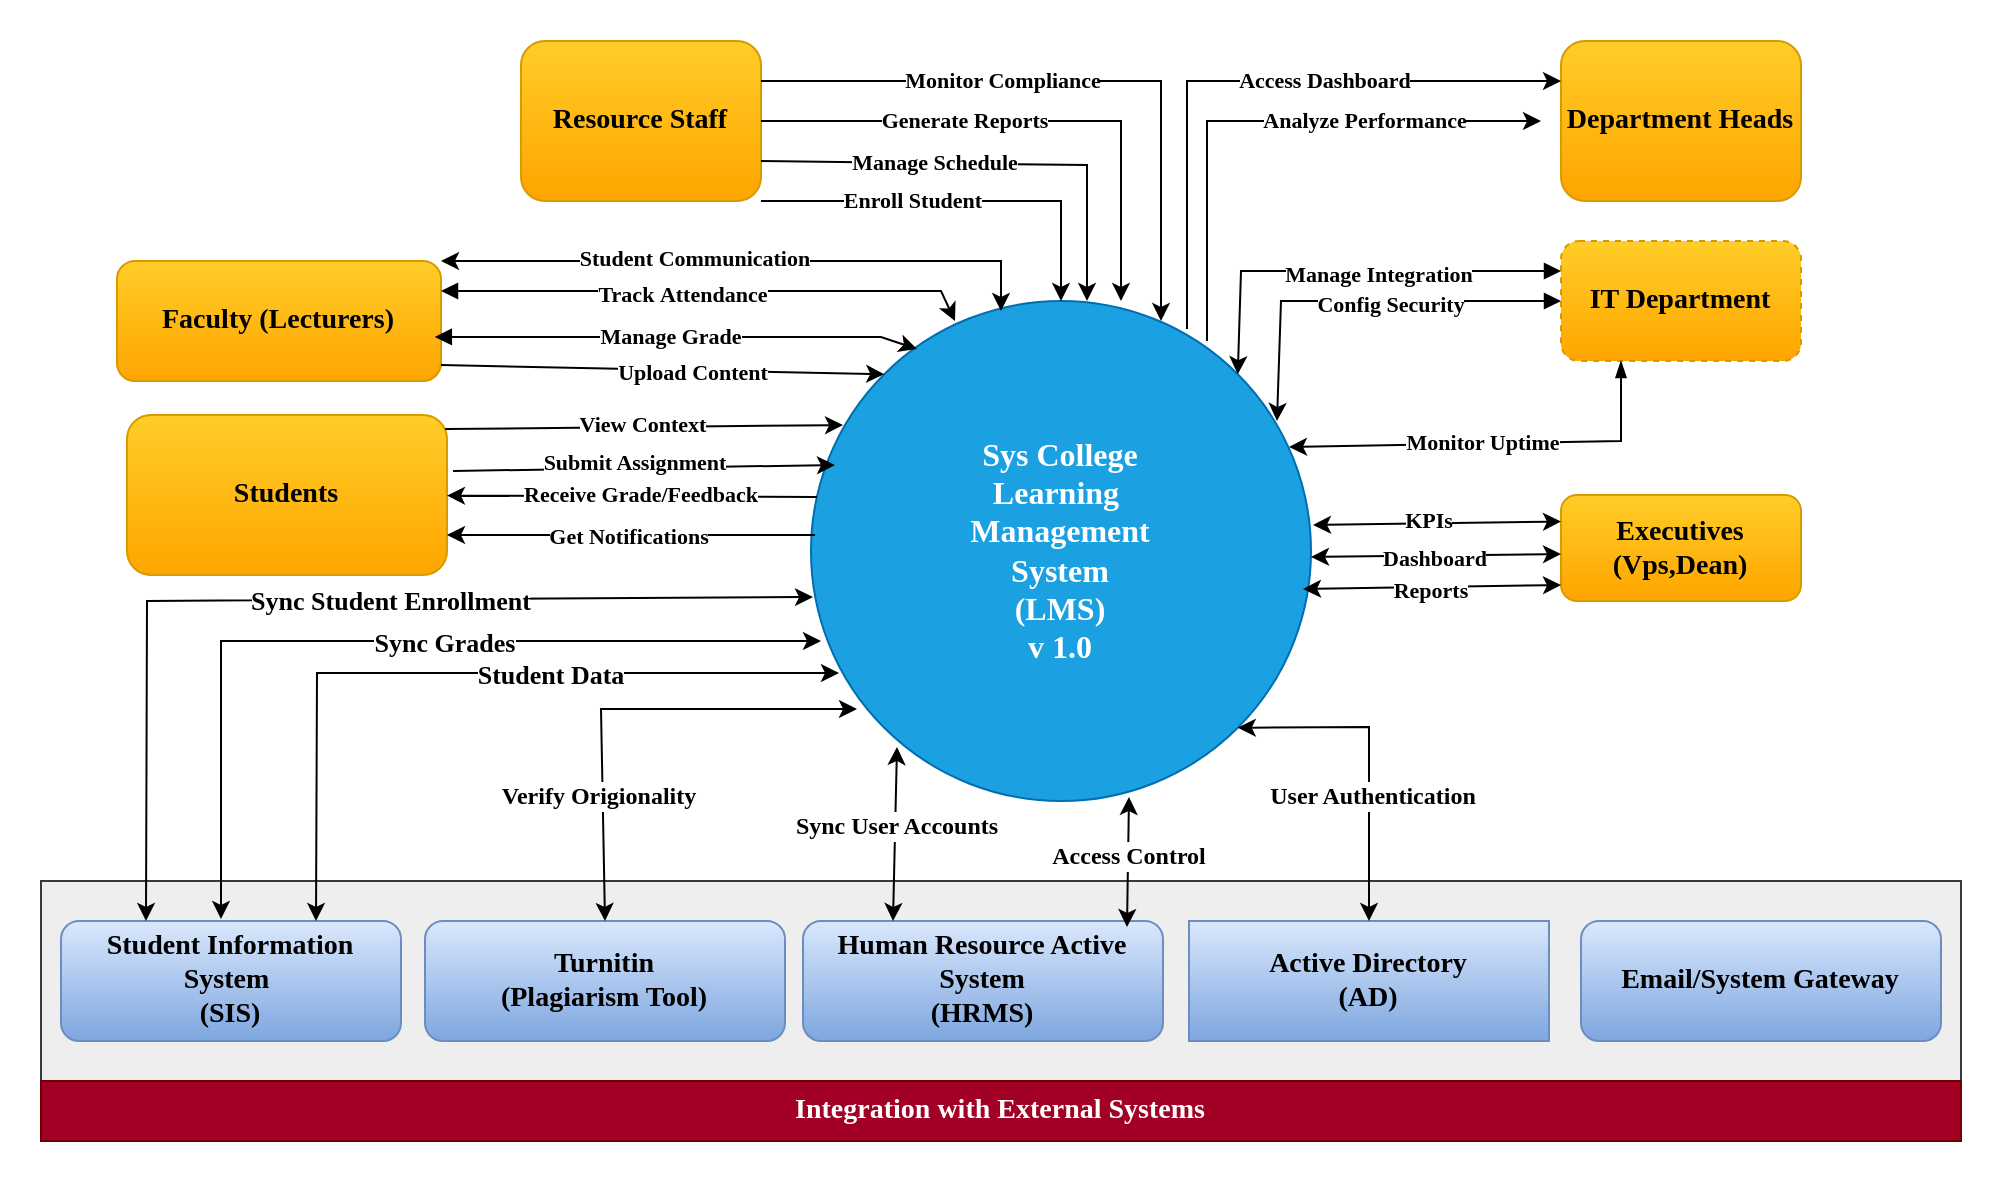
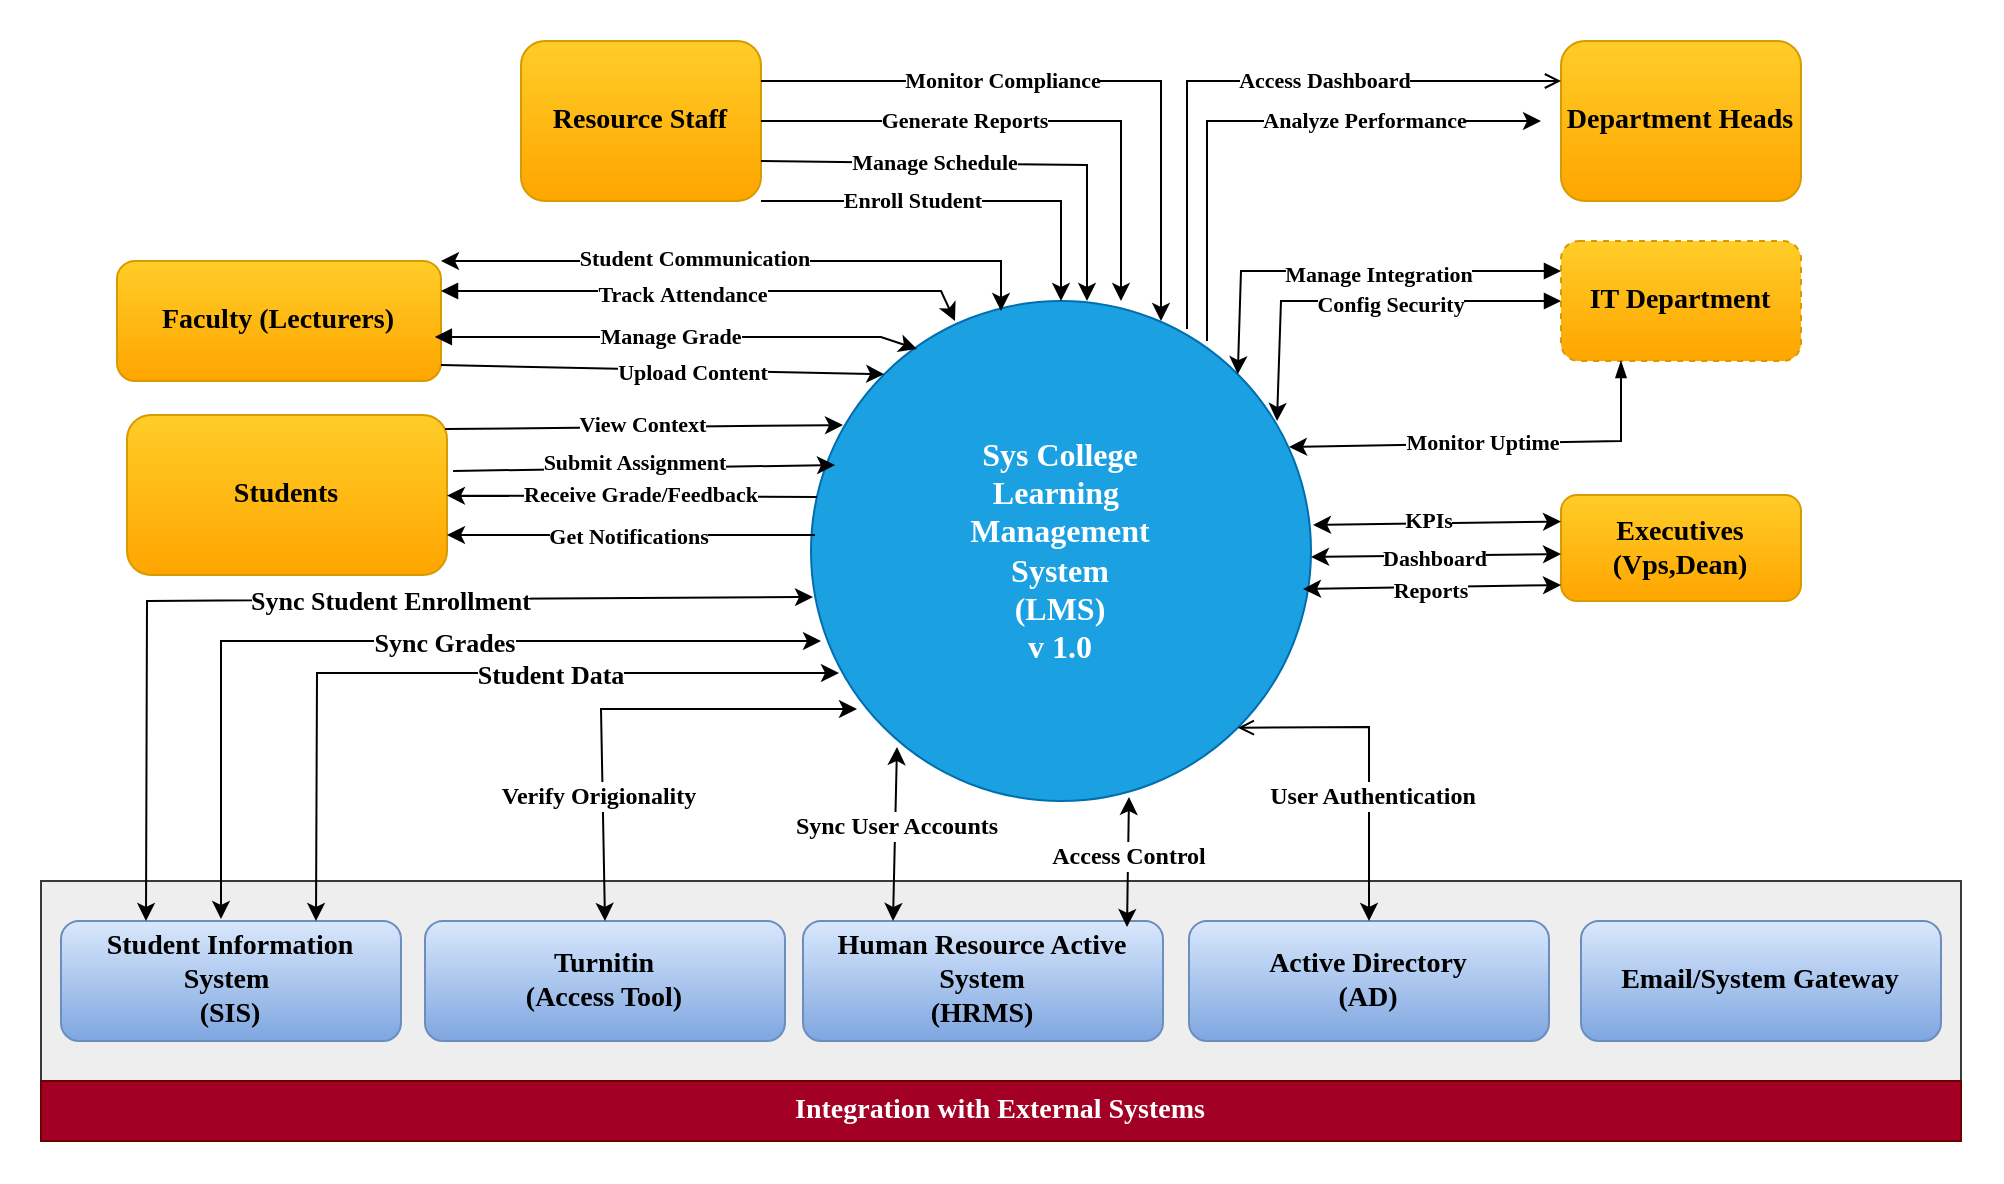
edge "Sys College Learning Management System (LMS) v 1.0" -> "Department Heads": arrowhead classic -> open
edge "Sys College Learning Management System (LMS) v 1.0" -- "Active Directory (AD)": arrowhead classic -> open
node "Turnitin (Plagiarism Tool)": label "Turnitin (Plagiarism Tool)" -> "Turnitin (Access Tool)"
node "Active Directory (AD)": shape rectangle -> rounded rectangle
